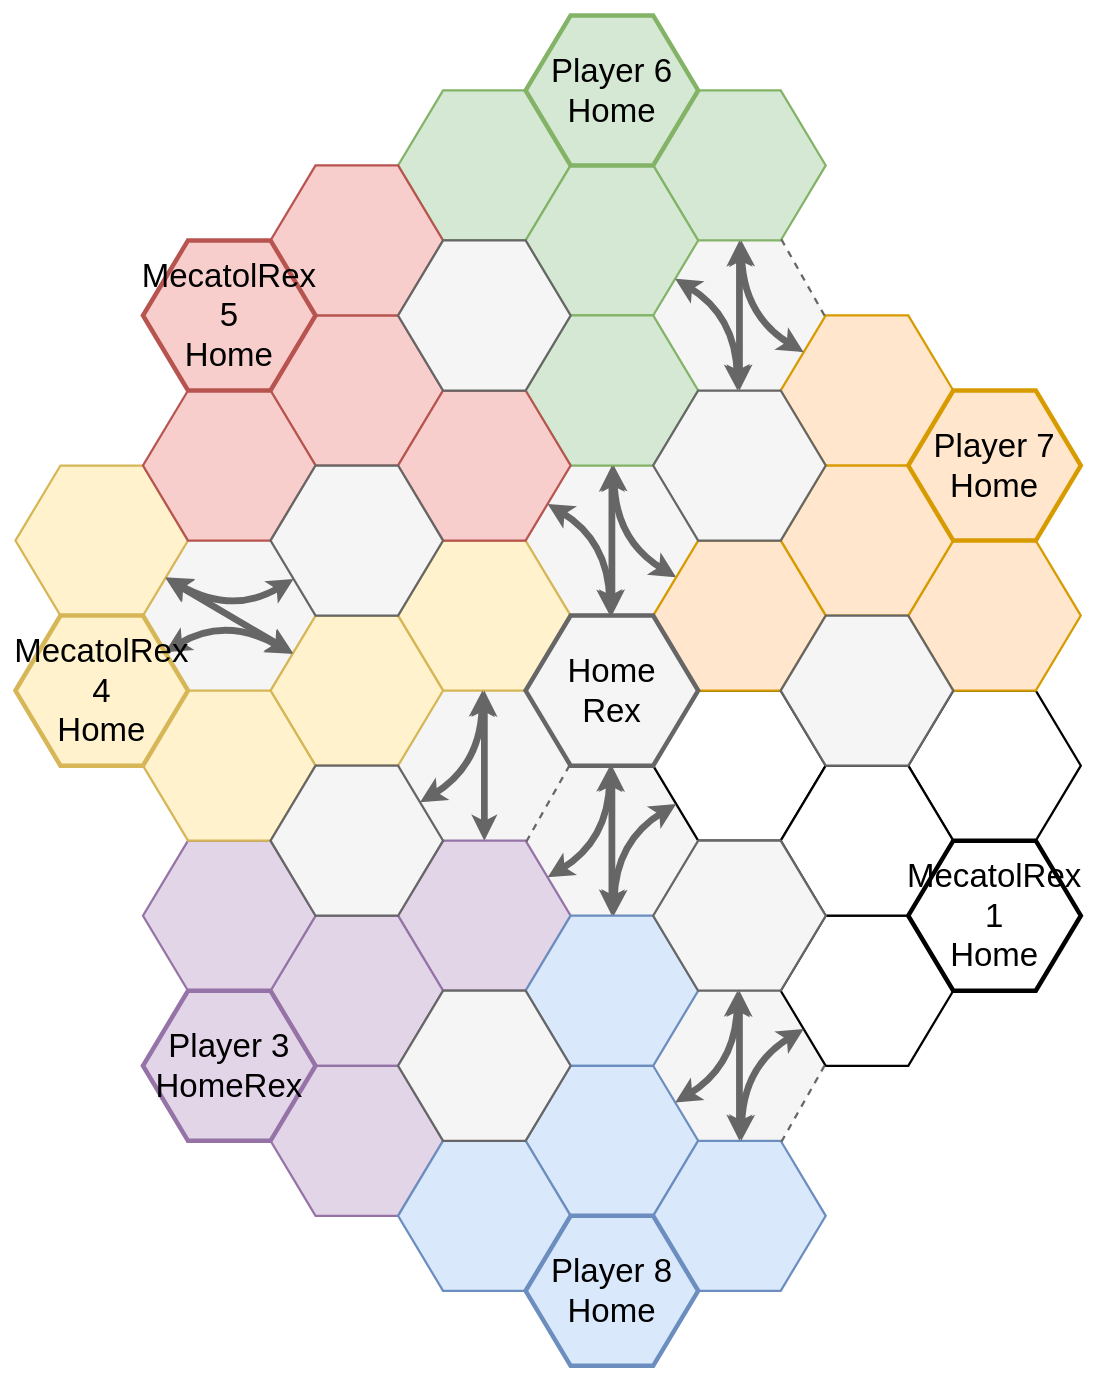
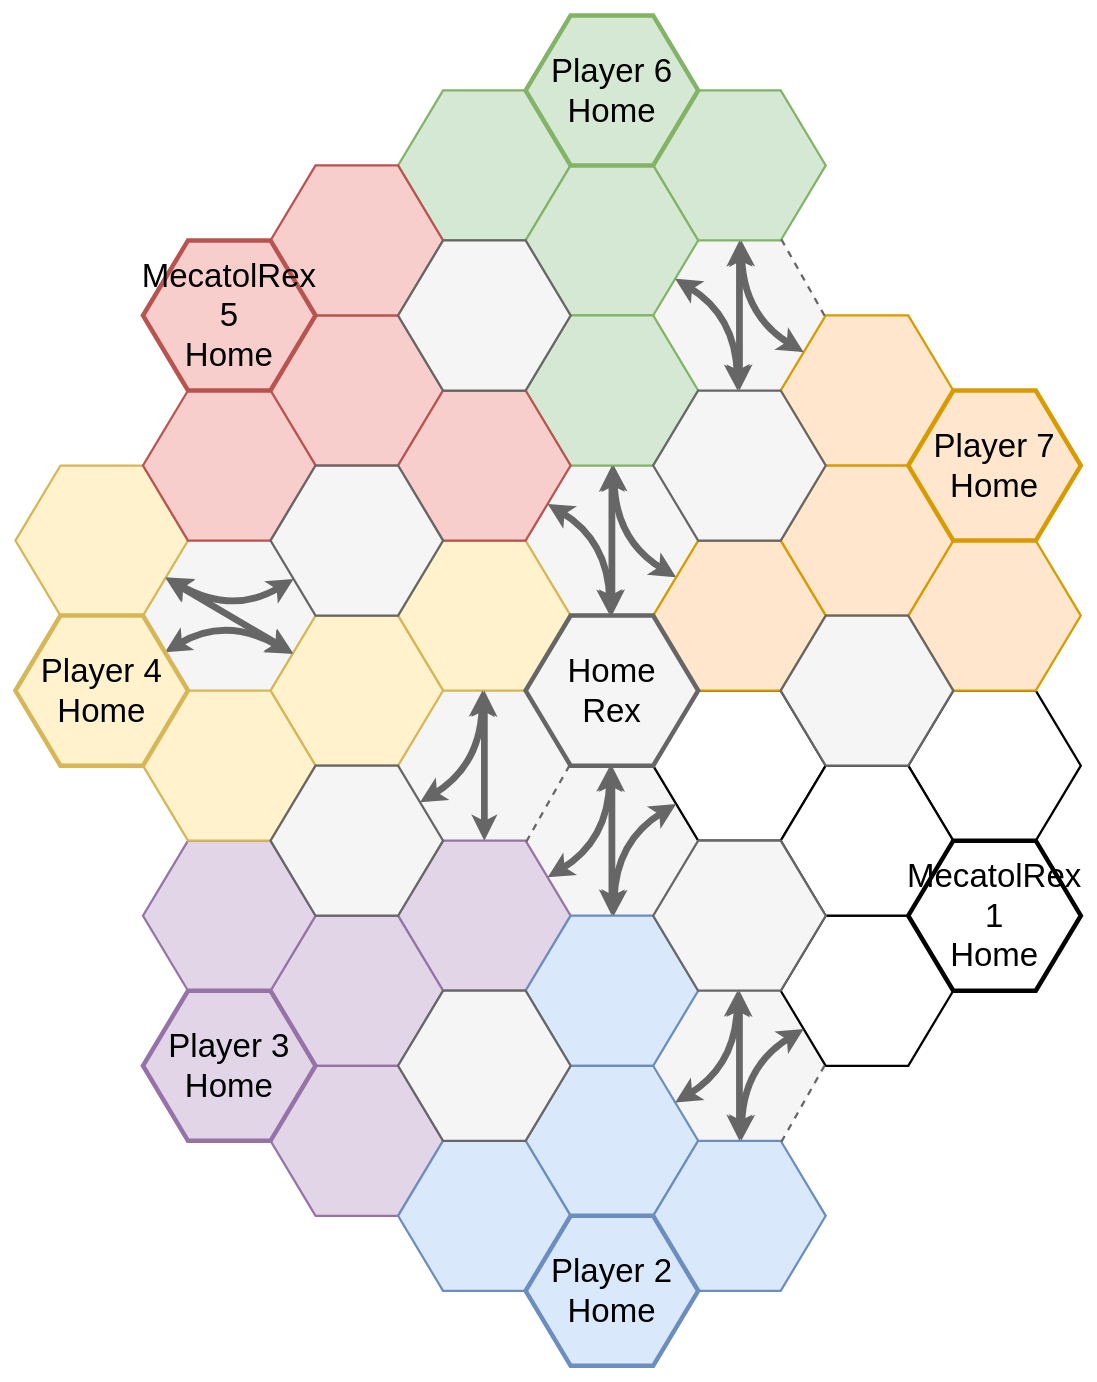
node "MecatolRex 4Home": label "MecatolRex 4Home" -> "Player 4Home"
node "Player 3HomeRex": label "Player 3HomeRex" -> "Player 3Home"
node "Player 8Home": label "Player 8Home" -> "Player 2Home"
